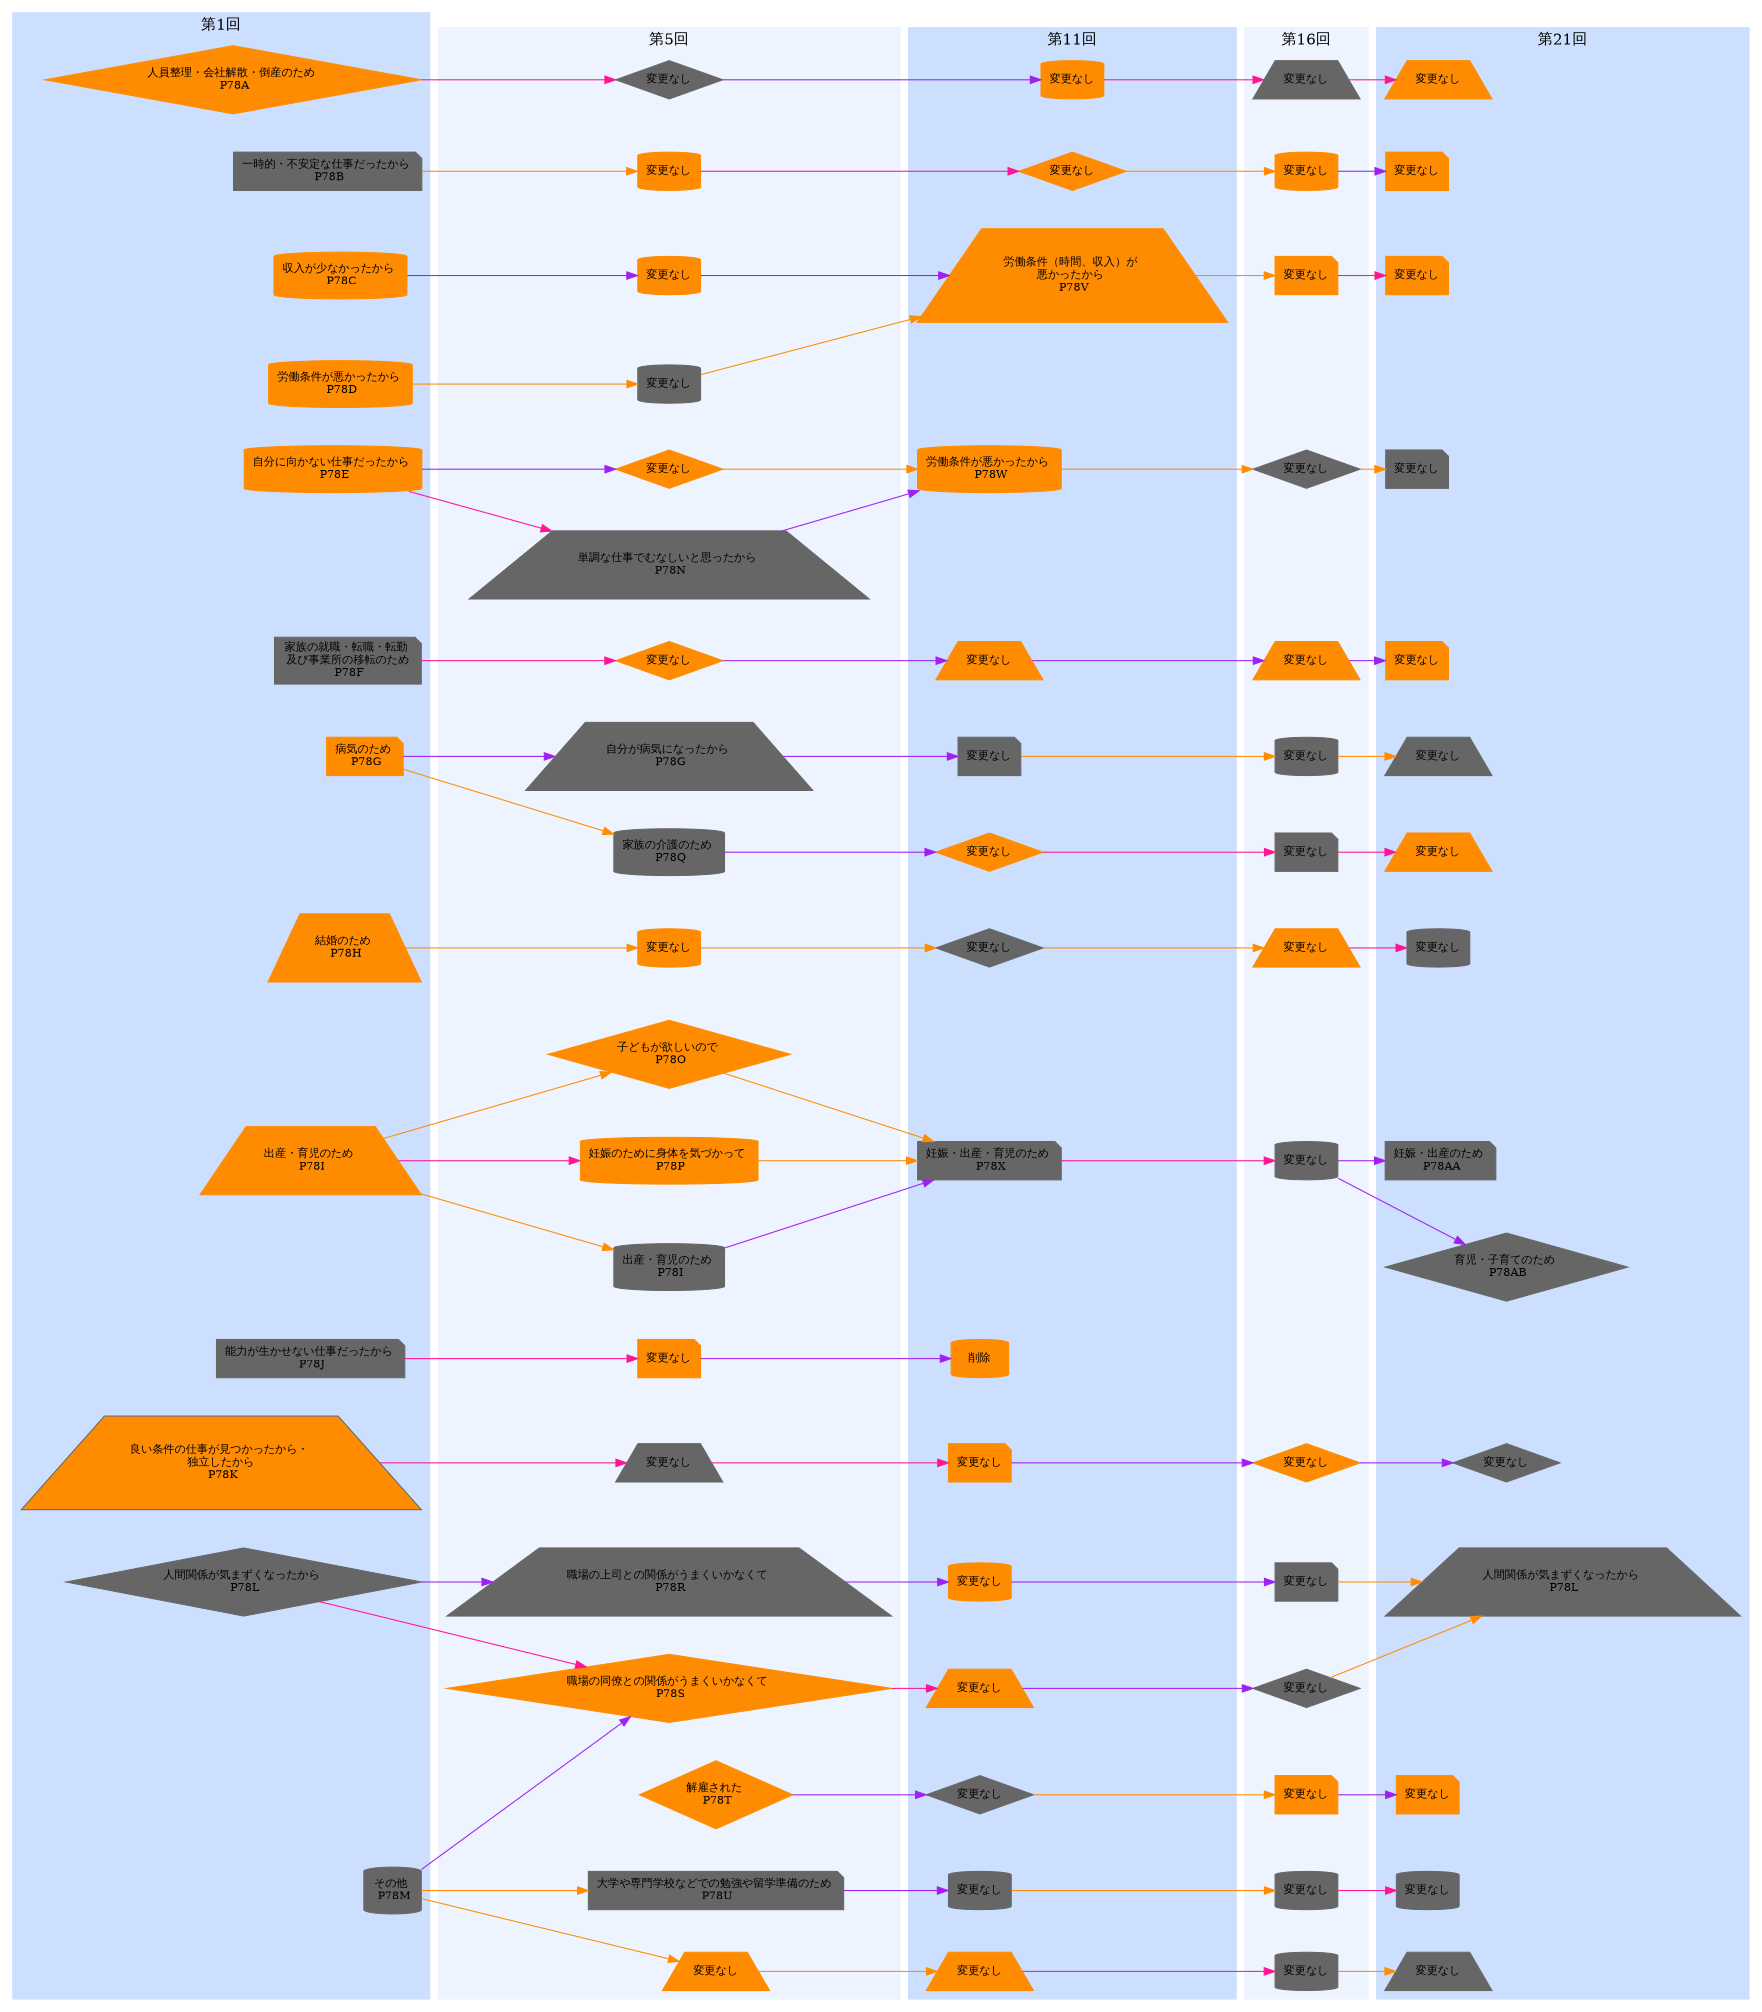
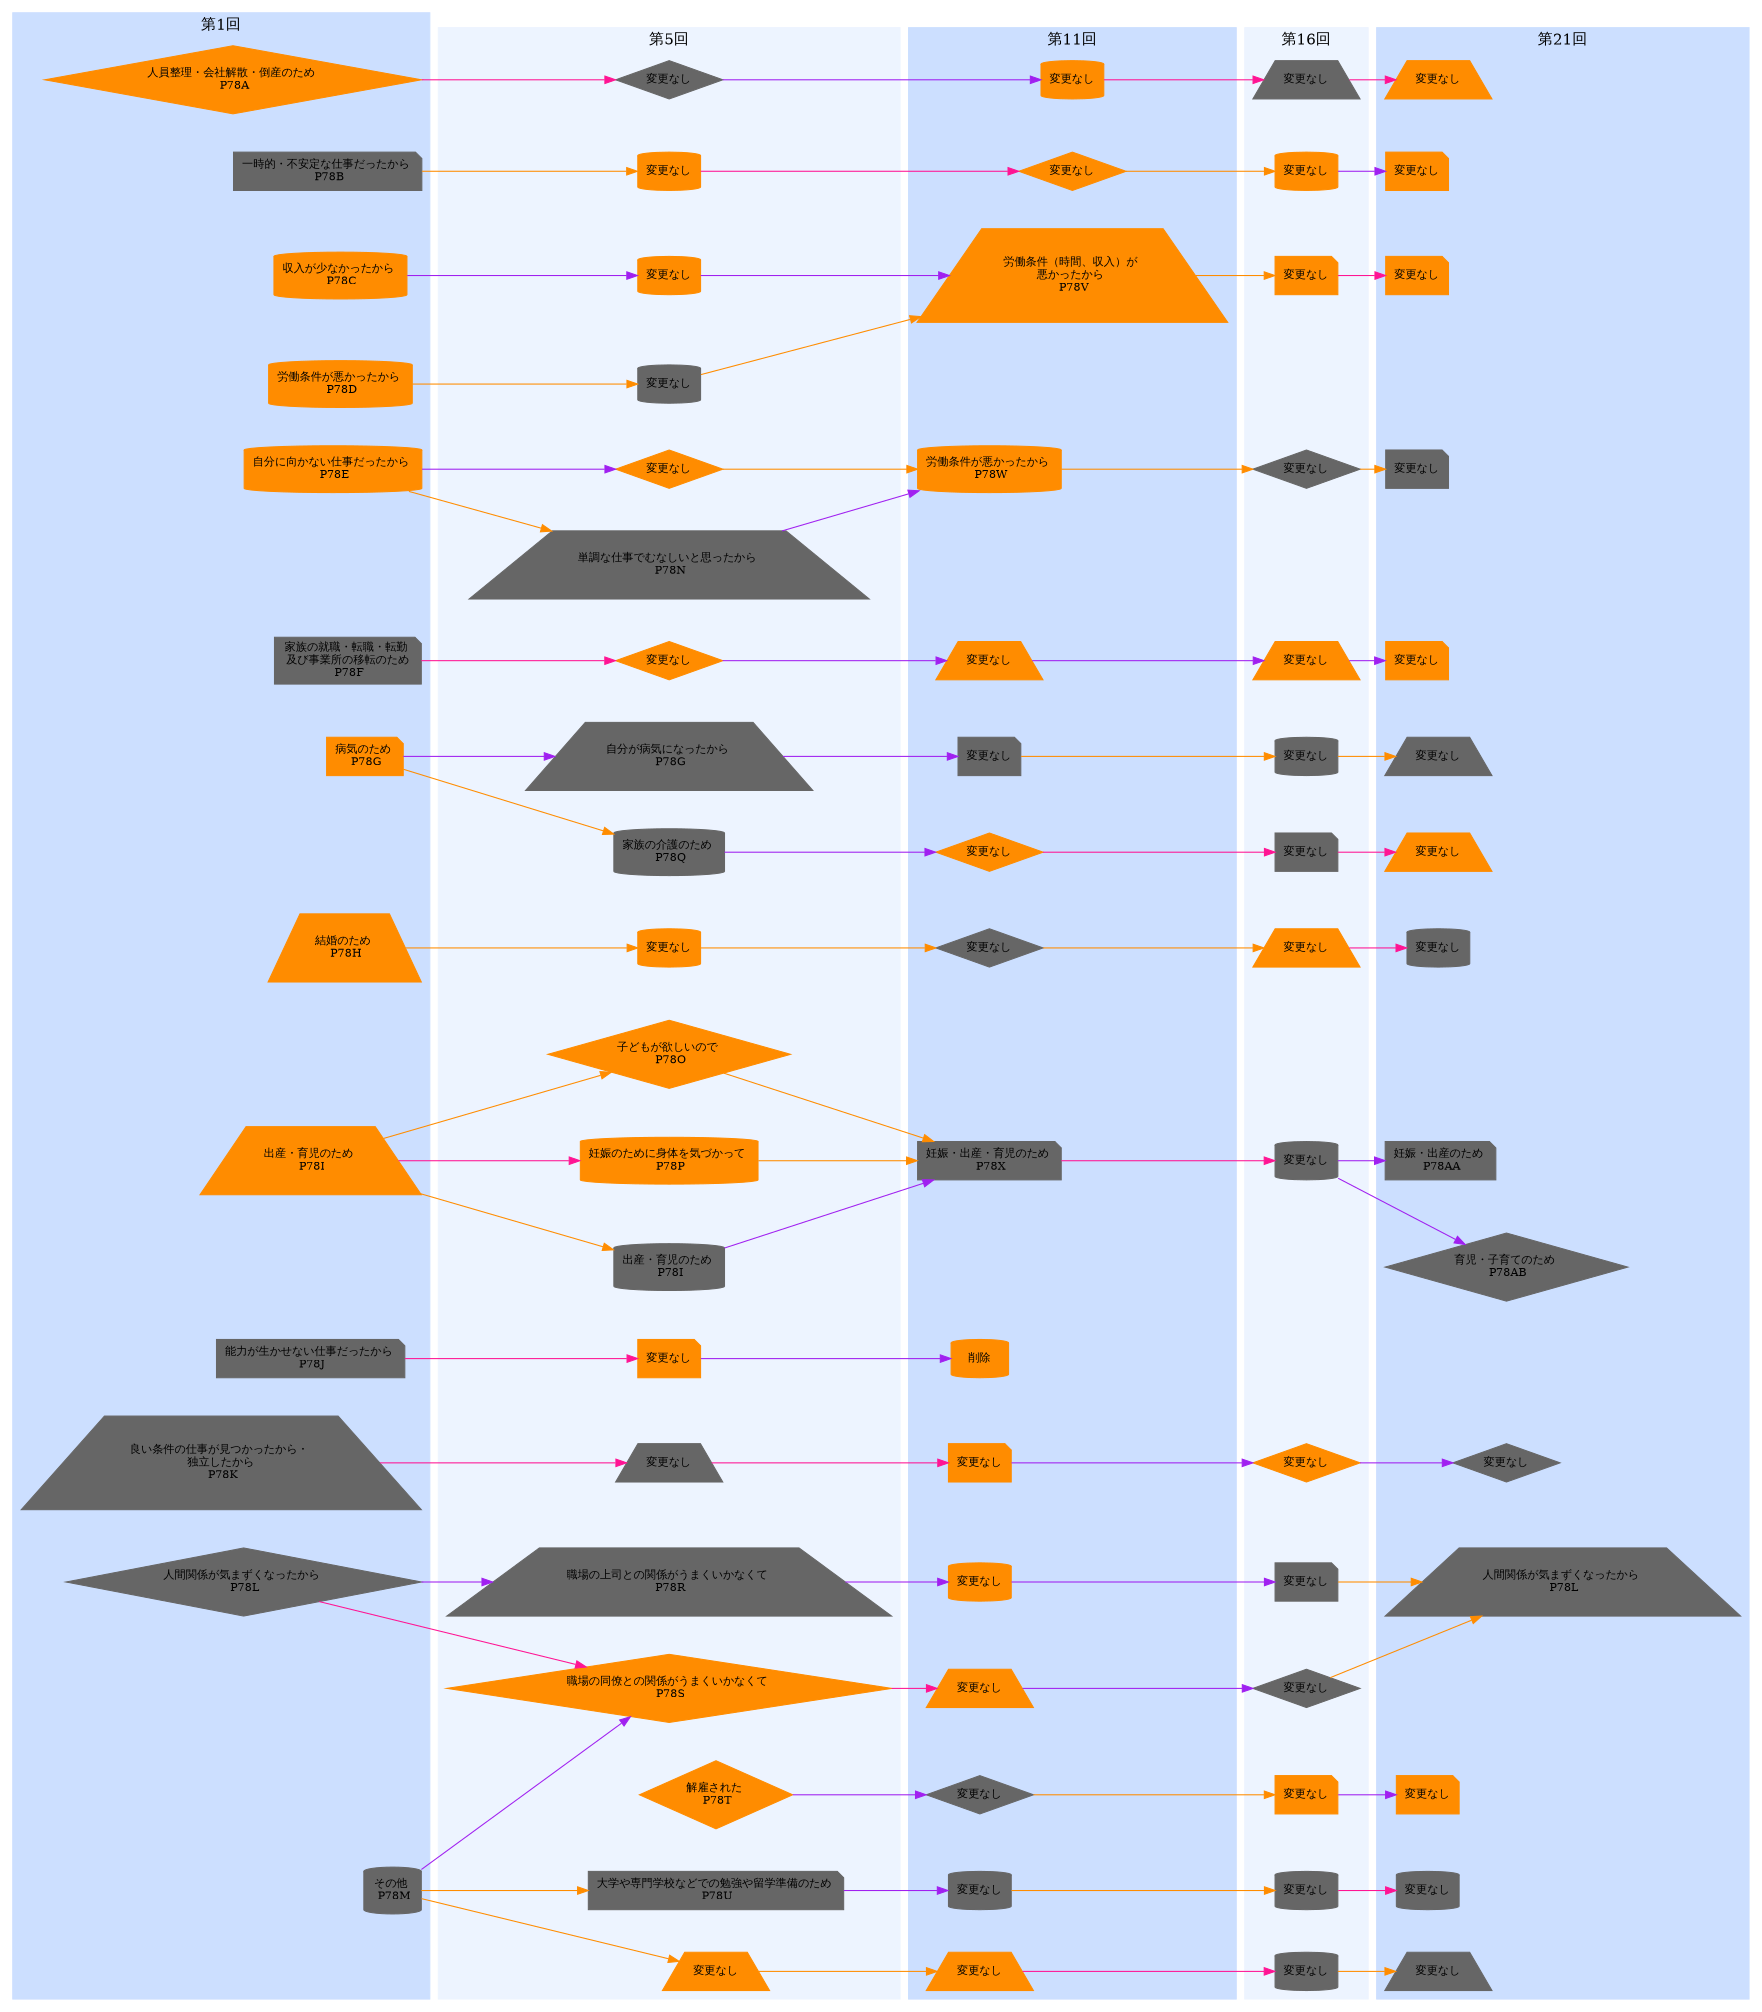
edge "自分に向かない仕事だったから P78E" -> "単調な仕事でむなしいと思ったから P78N": color deeppink -> darkorange
node "良い条件の仕事が見つかったから・ 独立したから P78K": fillcolor darkorange -> gray40
